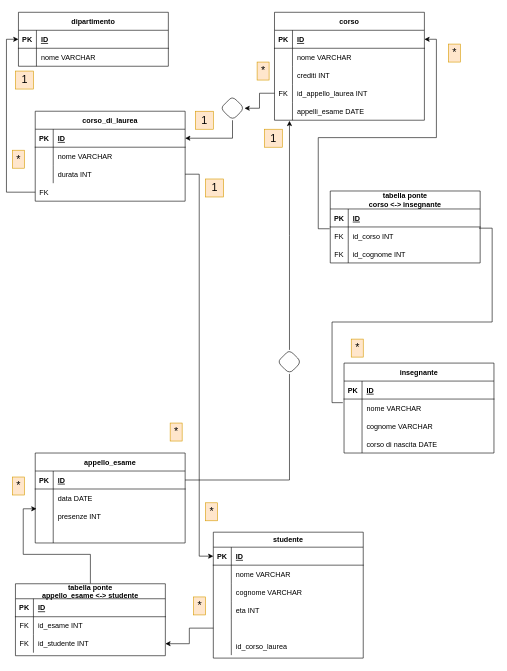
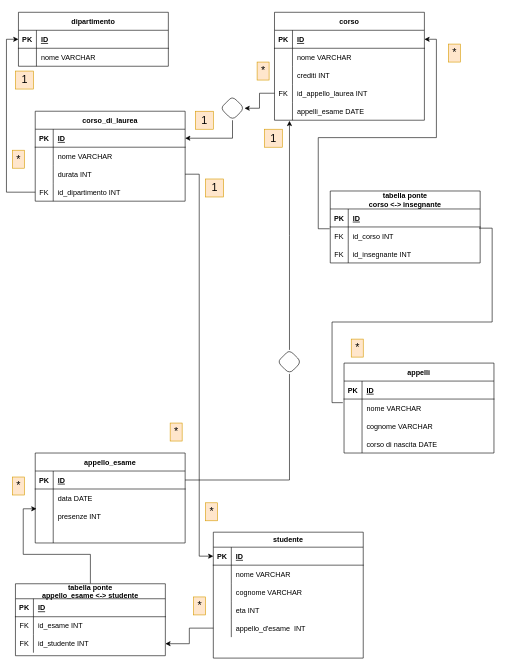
node "id_dipartimento INT": added
node "id_cognome INT": label "id_cognome INT" -> "id_insegnante INT"
node "insegnante": label "insegnante" -> "appelli"
node "appello_d'esame INT": added
node "id_corso_laurea": removed
